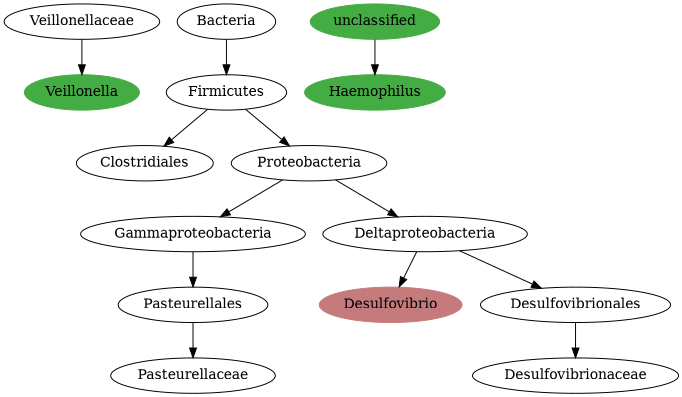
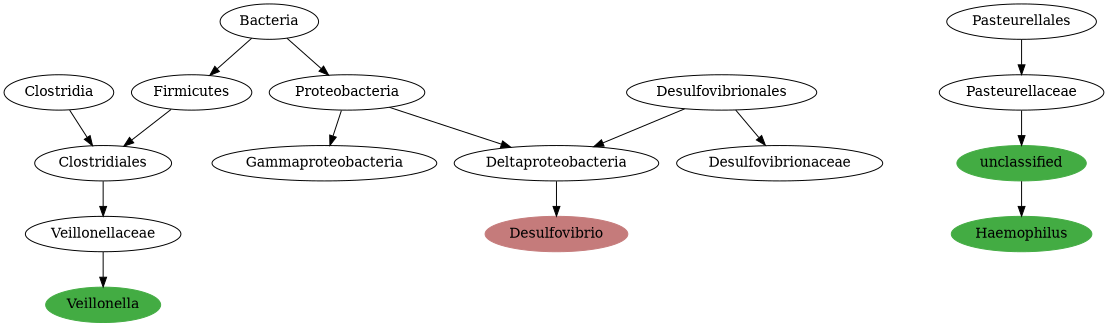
node "Clostridia": added
edge "Pasteurellaceae" -> "unclassified": added
edge "Firmicutes" -> "Proteobacteria": now "Bacteria" -> "Proteobacteria"
edge "Clostridiales" -> "Veillonellaceae": added
edge "Gammaproteobacteria" -> "Pasteurellales": removed
edge "Deltaproteobacteria" -> "Desulfovibrionales": reversed
